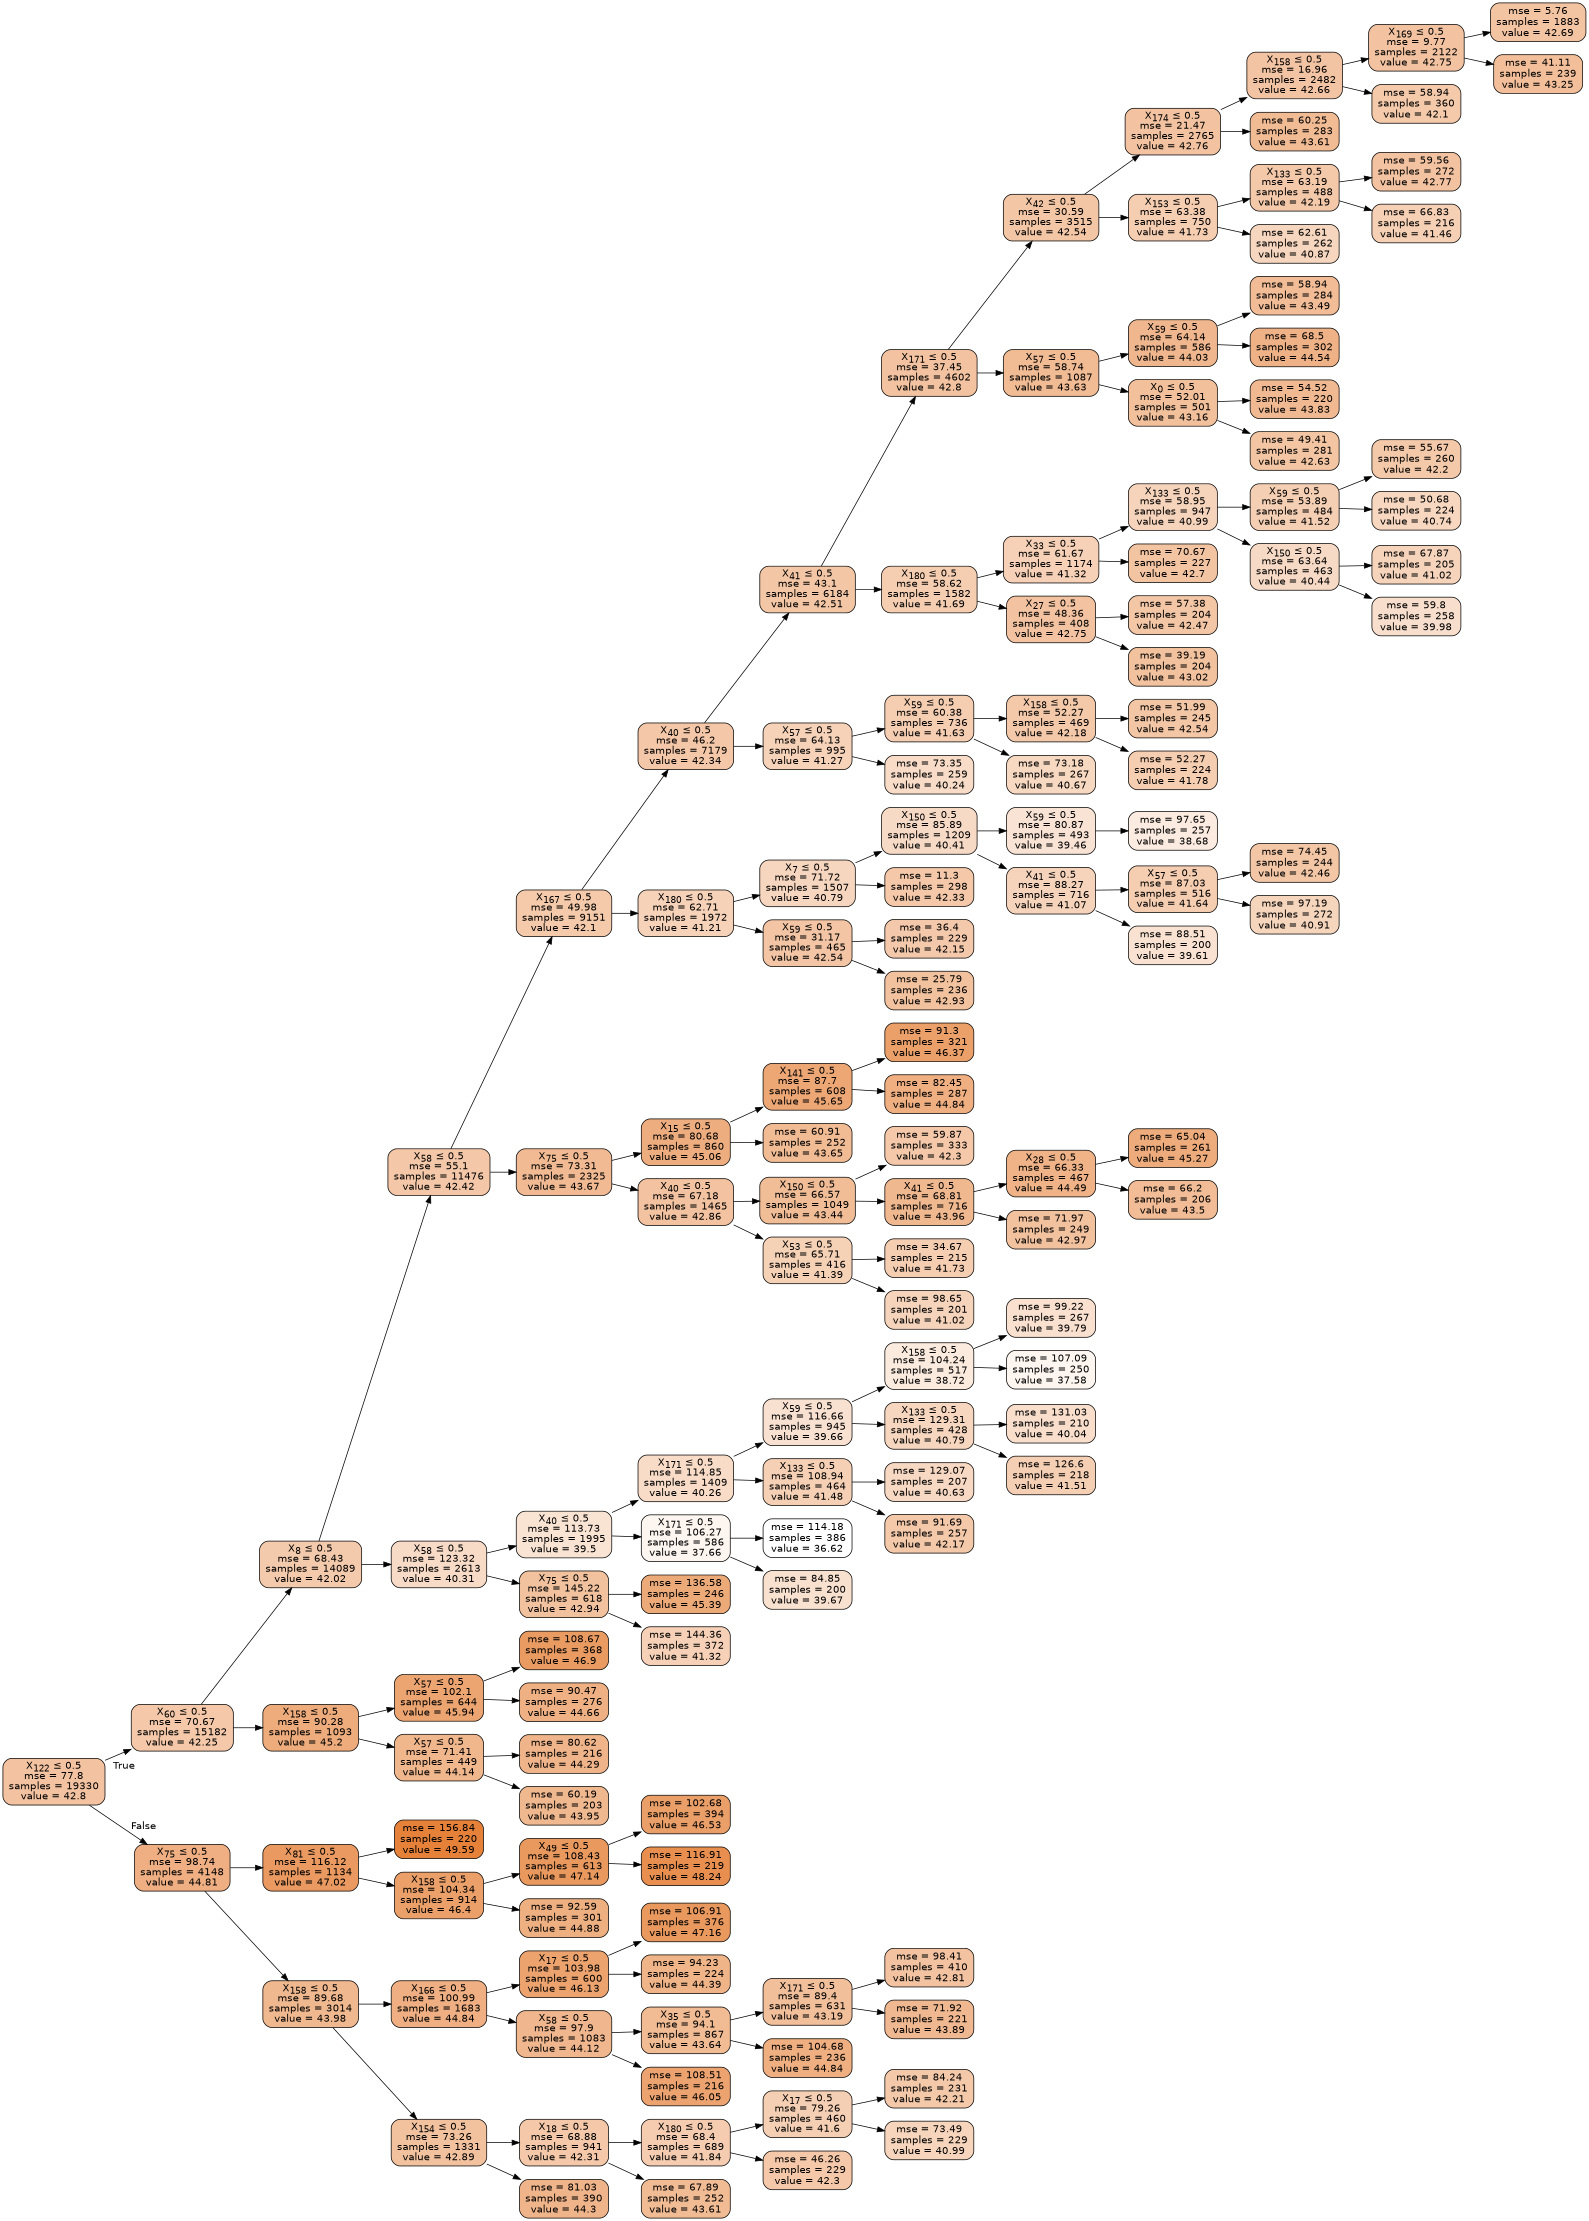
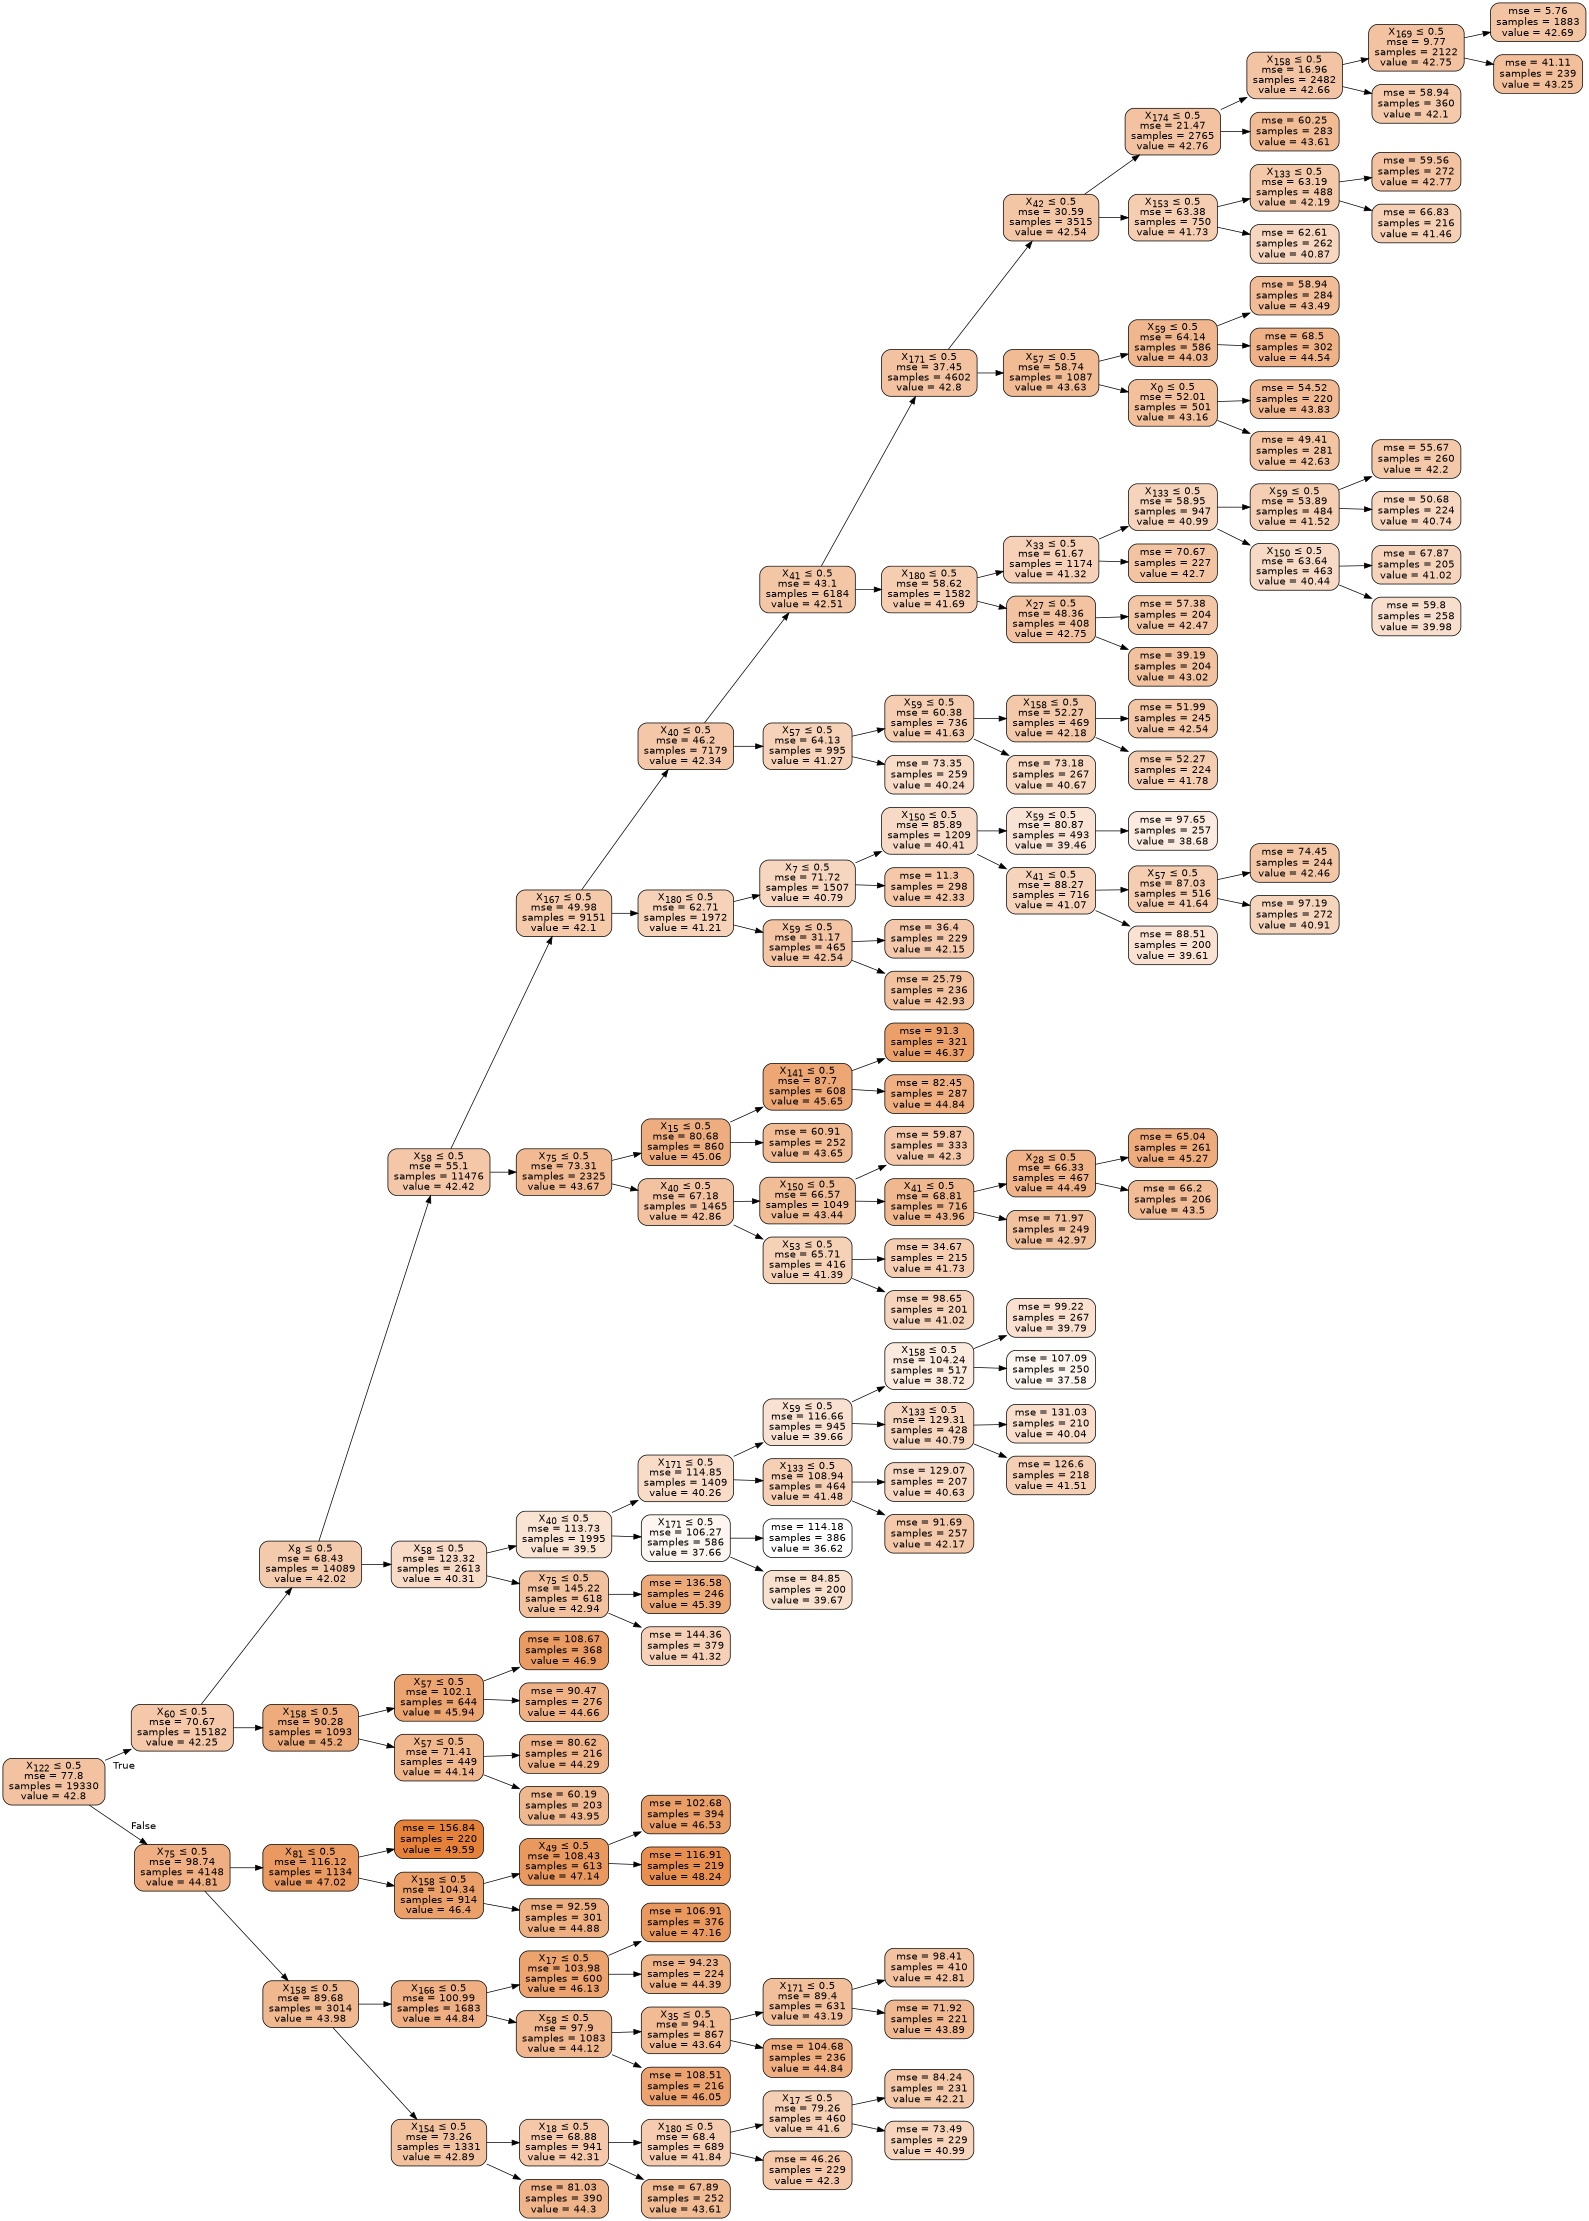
node "mse = 144.36": text "samples = 372" -> "samples = 379"
